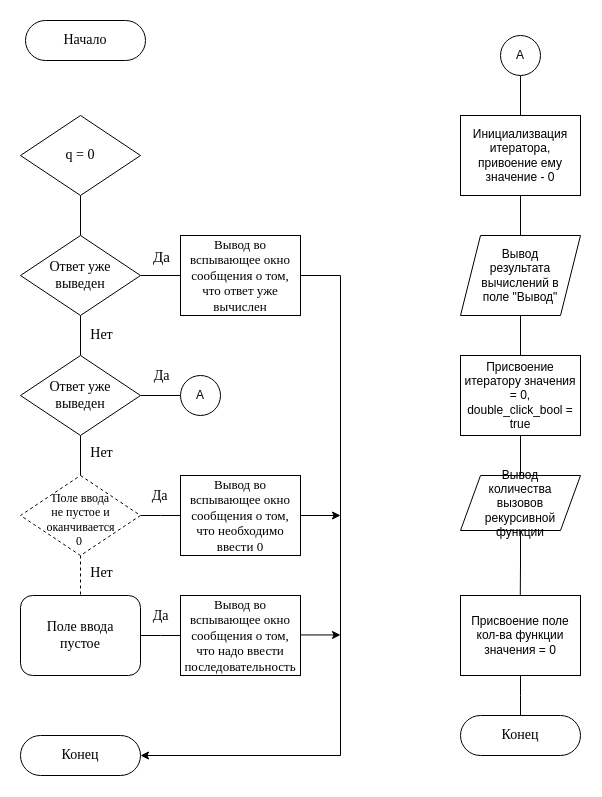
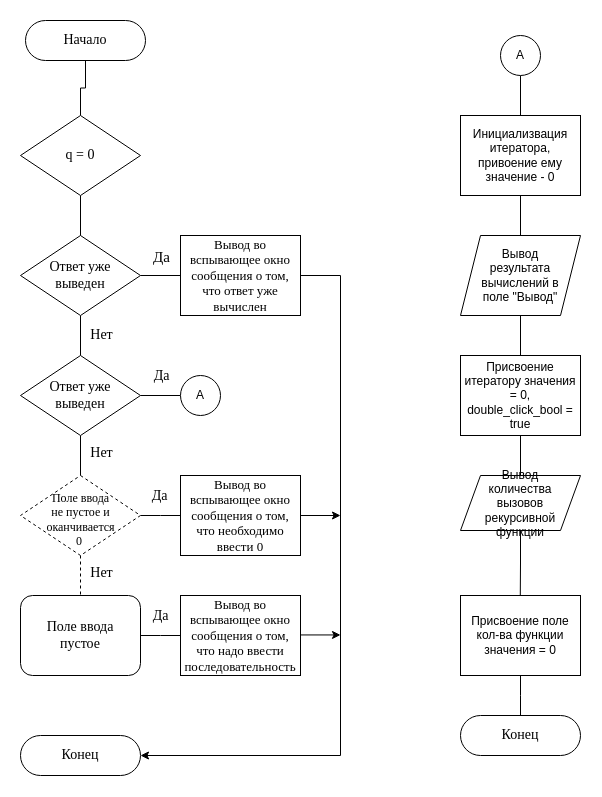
edge "Начало" -- "q = 0": added
